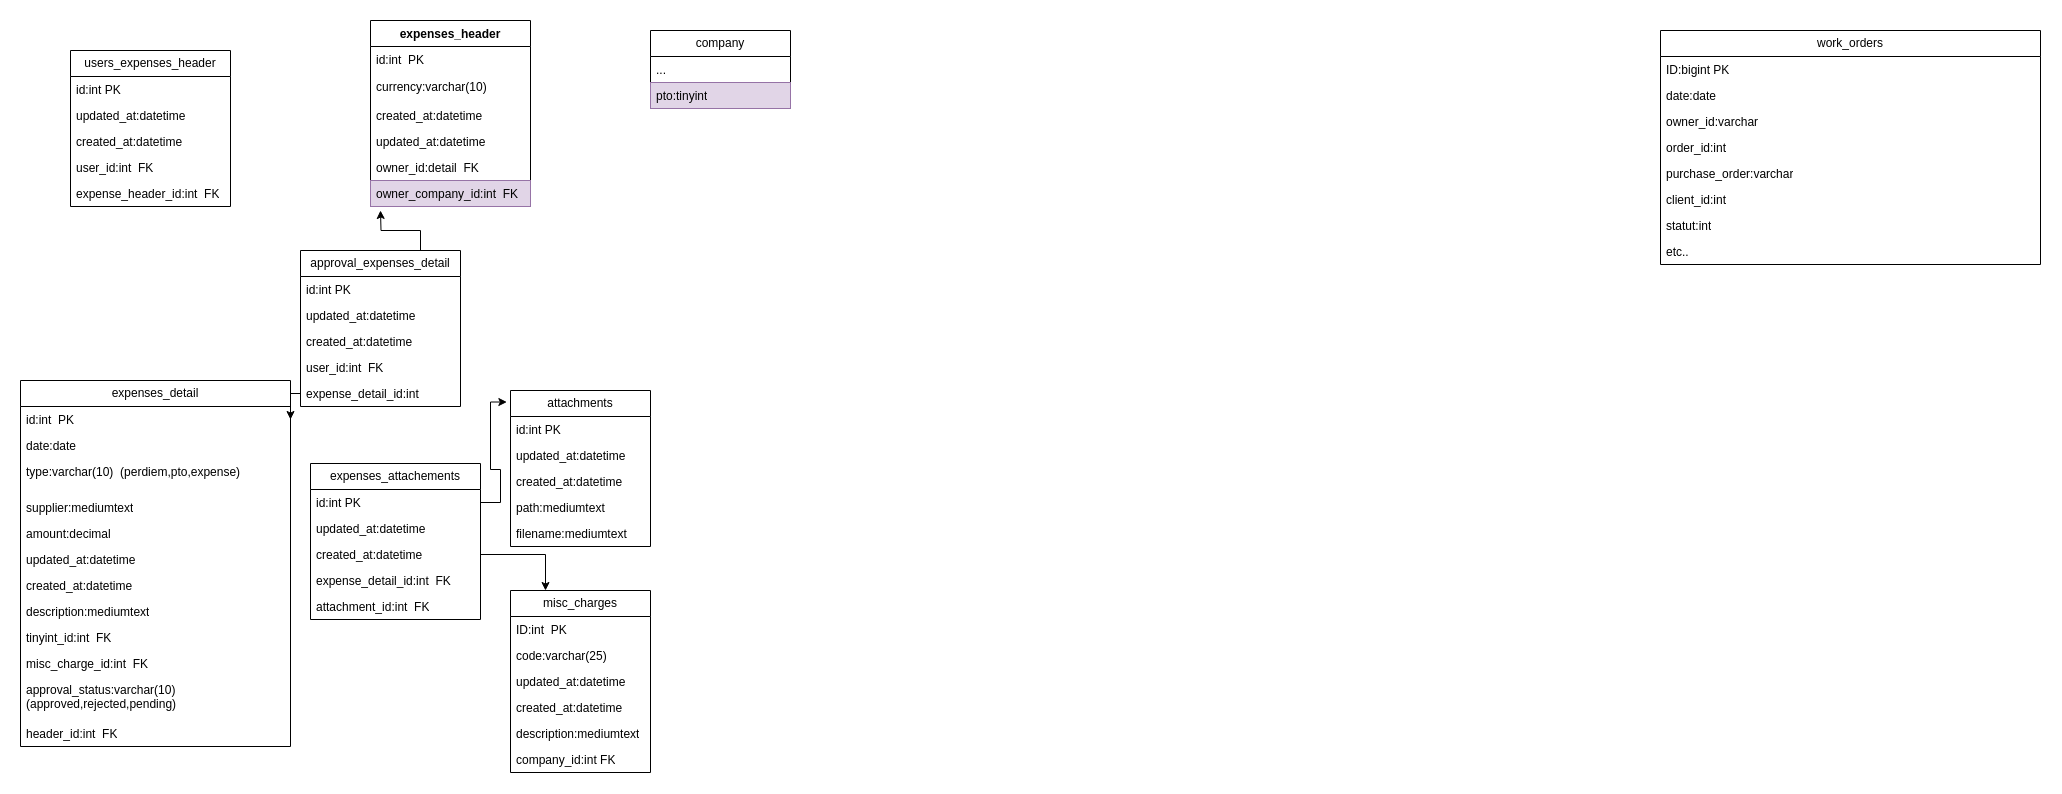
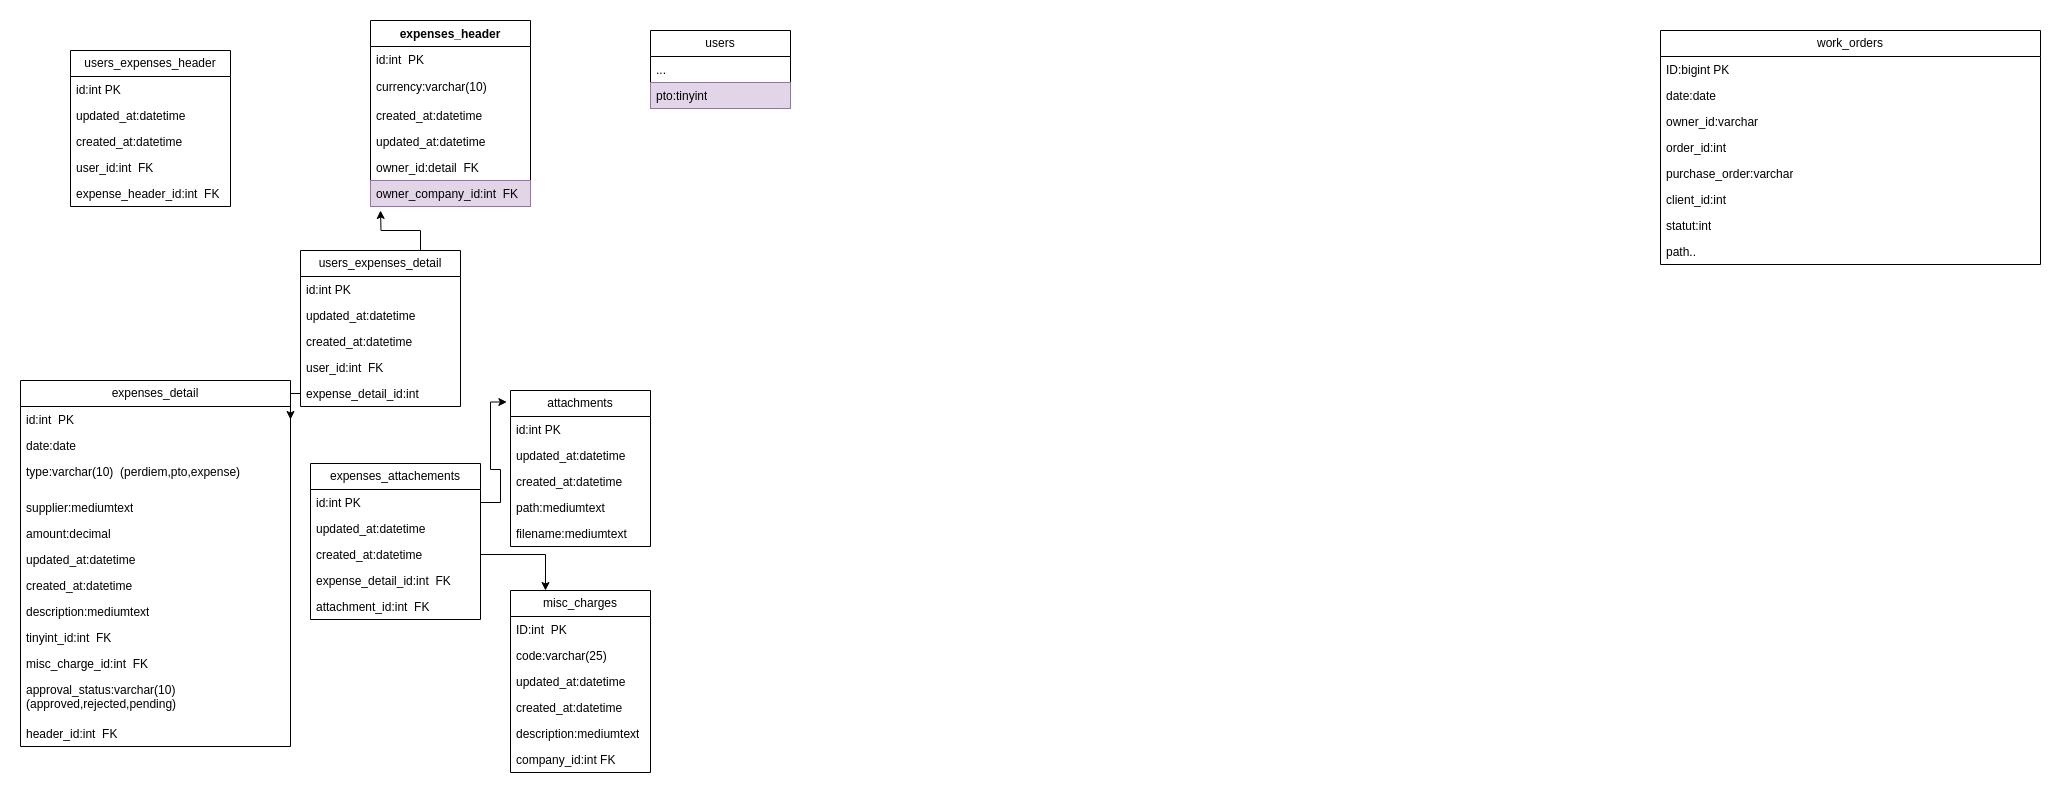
node "company": label "company" -> "users"
node "etc..": label "etc.." -> "path.."
node "approval_expenses_detail": label "approval_expenses_detail" -> "users_expenses_detail"
